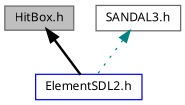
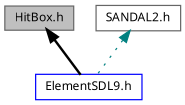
node "SANDAL3.h": label "SANDAL3.h" -> "SANDAL2.h"
node "ElementSDL2.h": label "ElementSDL2.h" -> "ElementSDL9.h"
